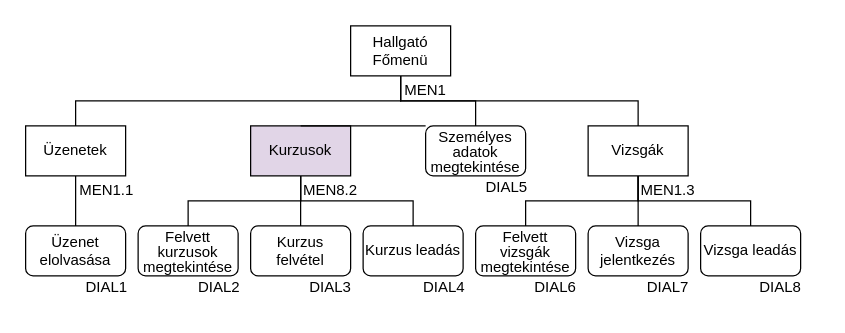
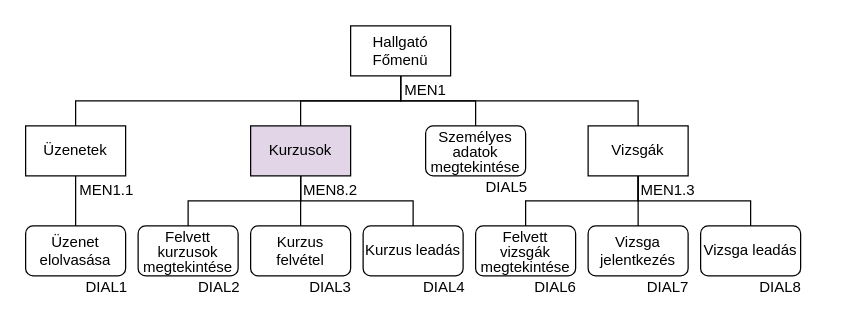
edge "Kurzusok" -- "Személyes adatok megtekintése": now "Kurzusok" -- "Hallgató Főmenü"
